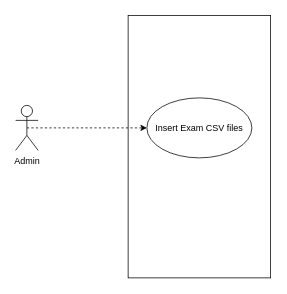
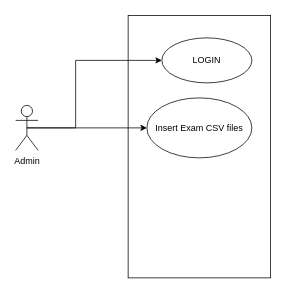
edge "Admin" -> "LOGIN": added
node "LOGIN": added
edge "Admin" -> "Insert Exam CSV files": style dashed -> solid
